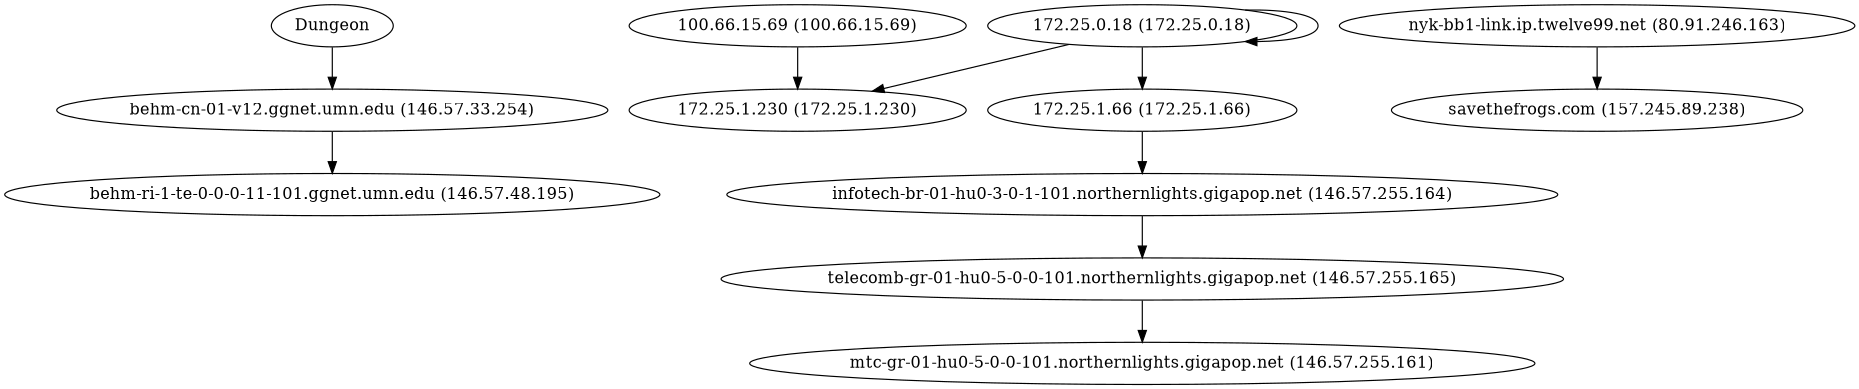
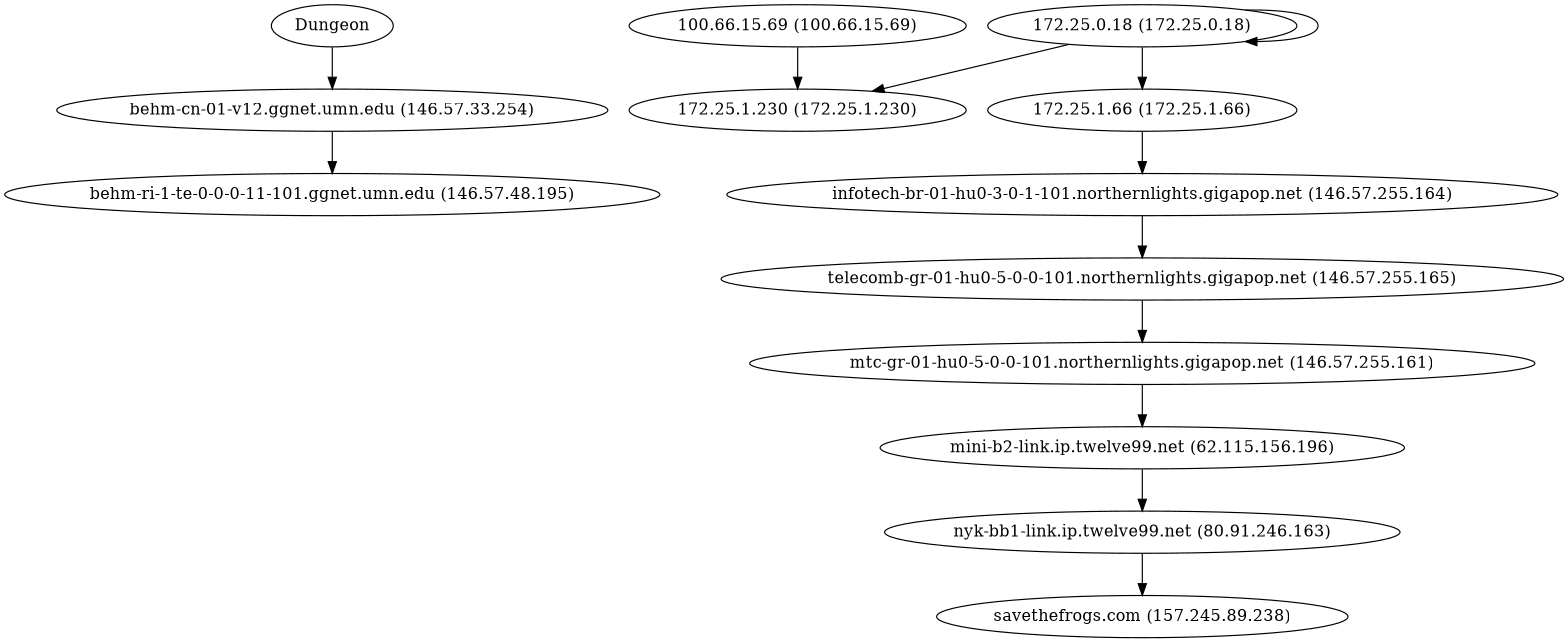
node "mini-b2-link.ip.twelve99.net (62.115.156.196)": added
